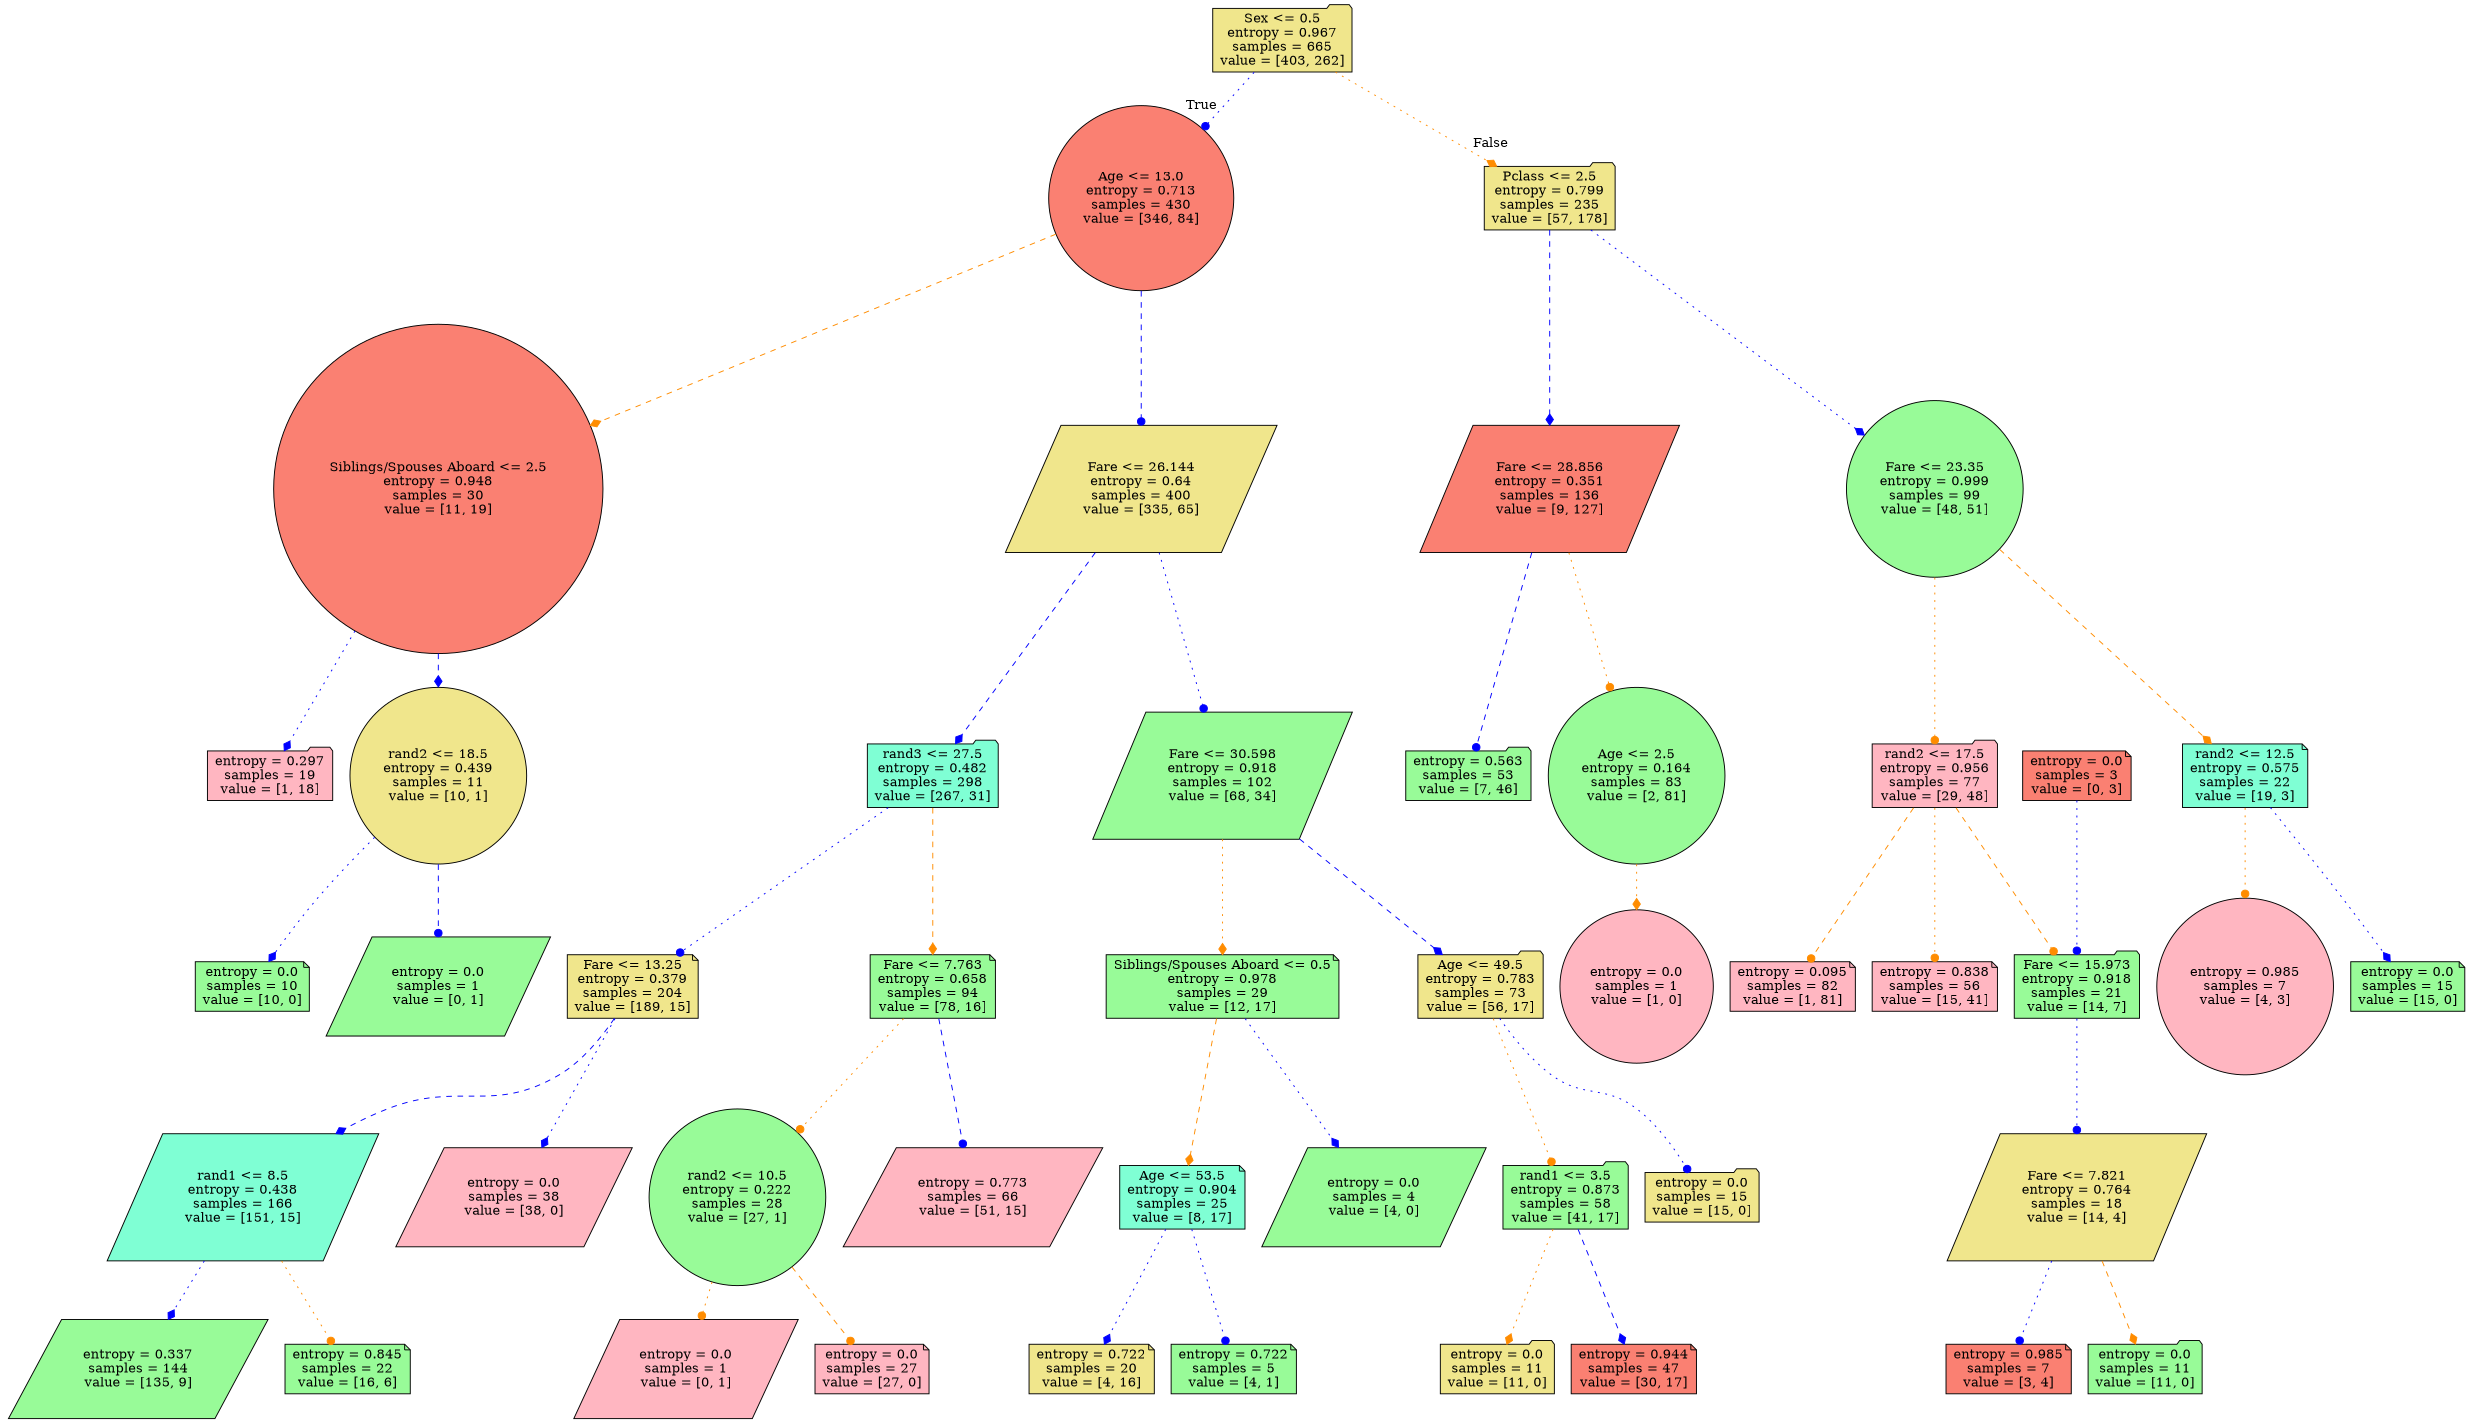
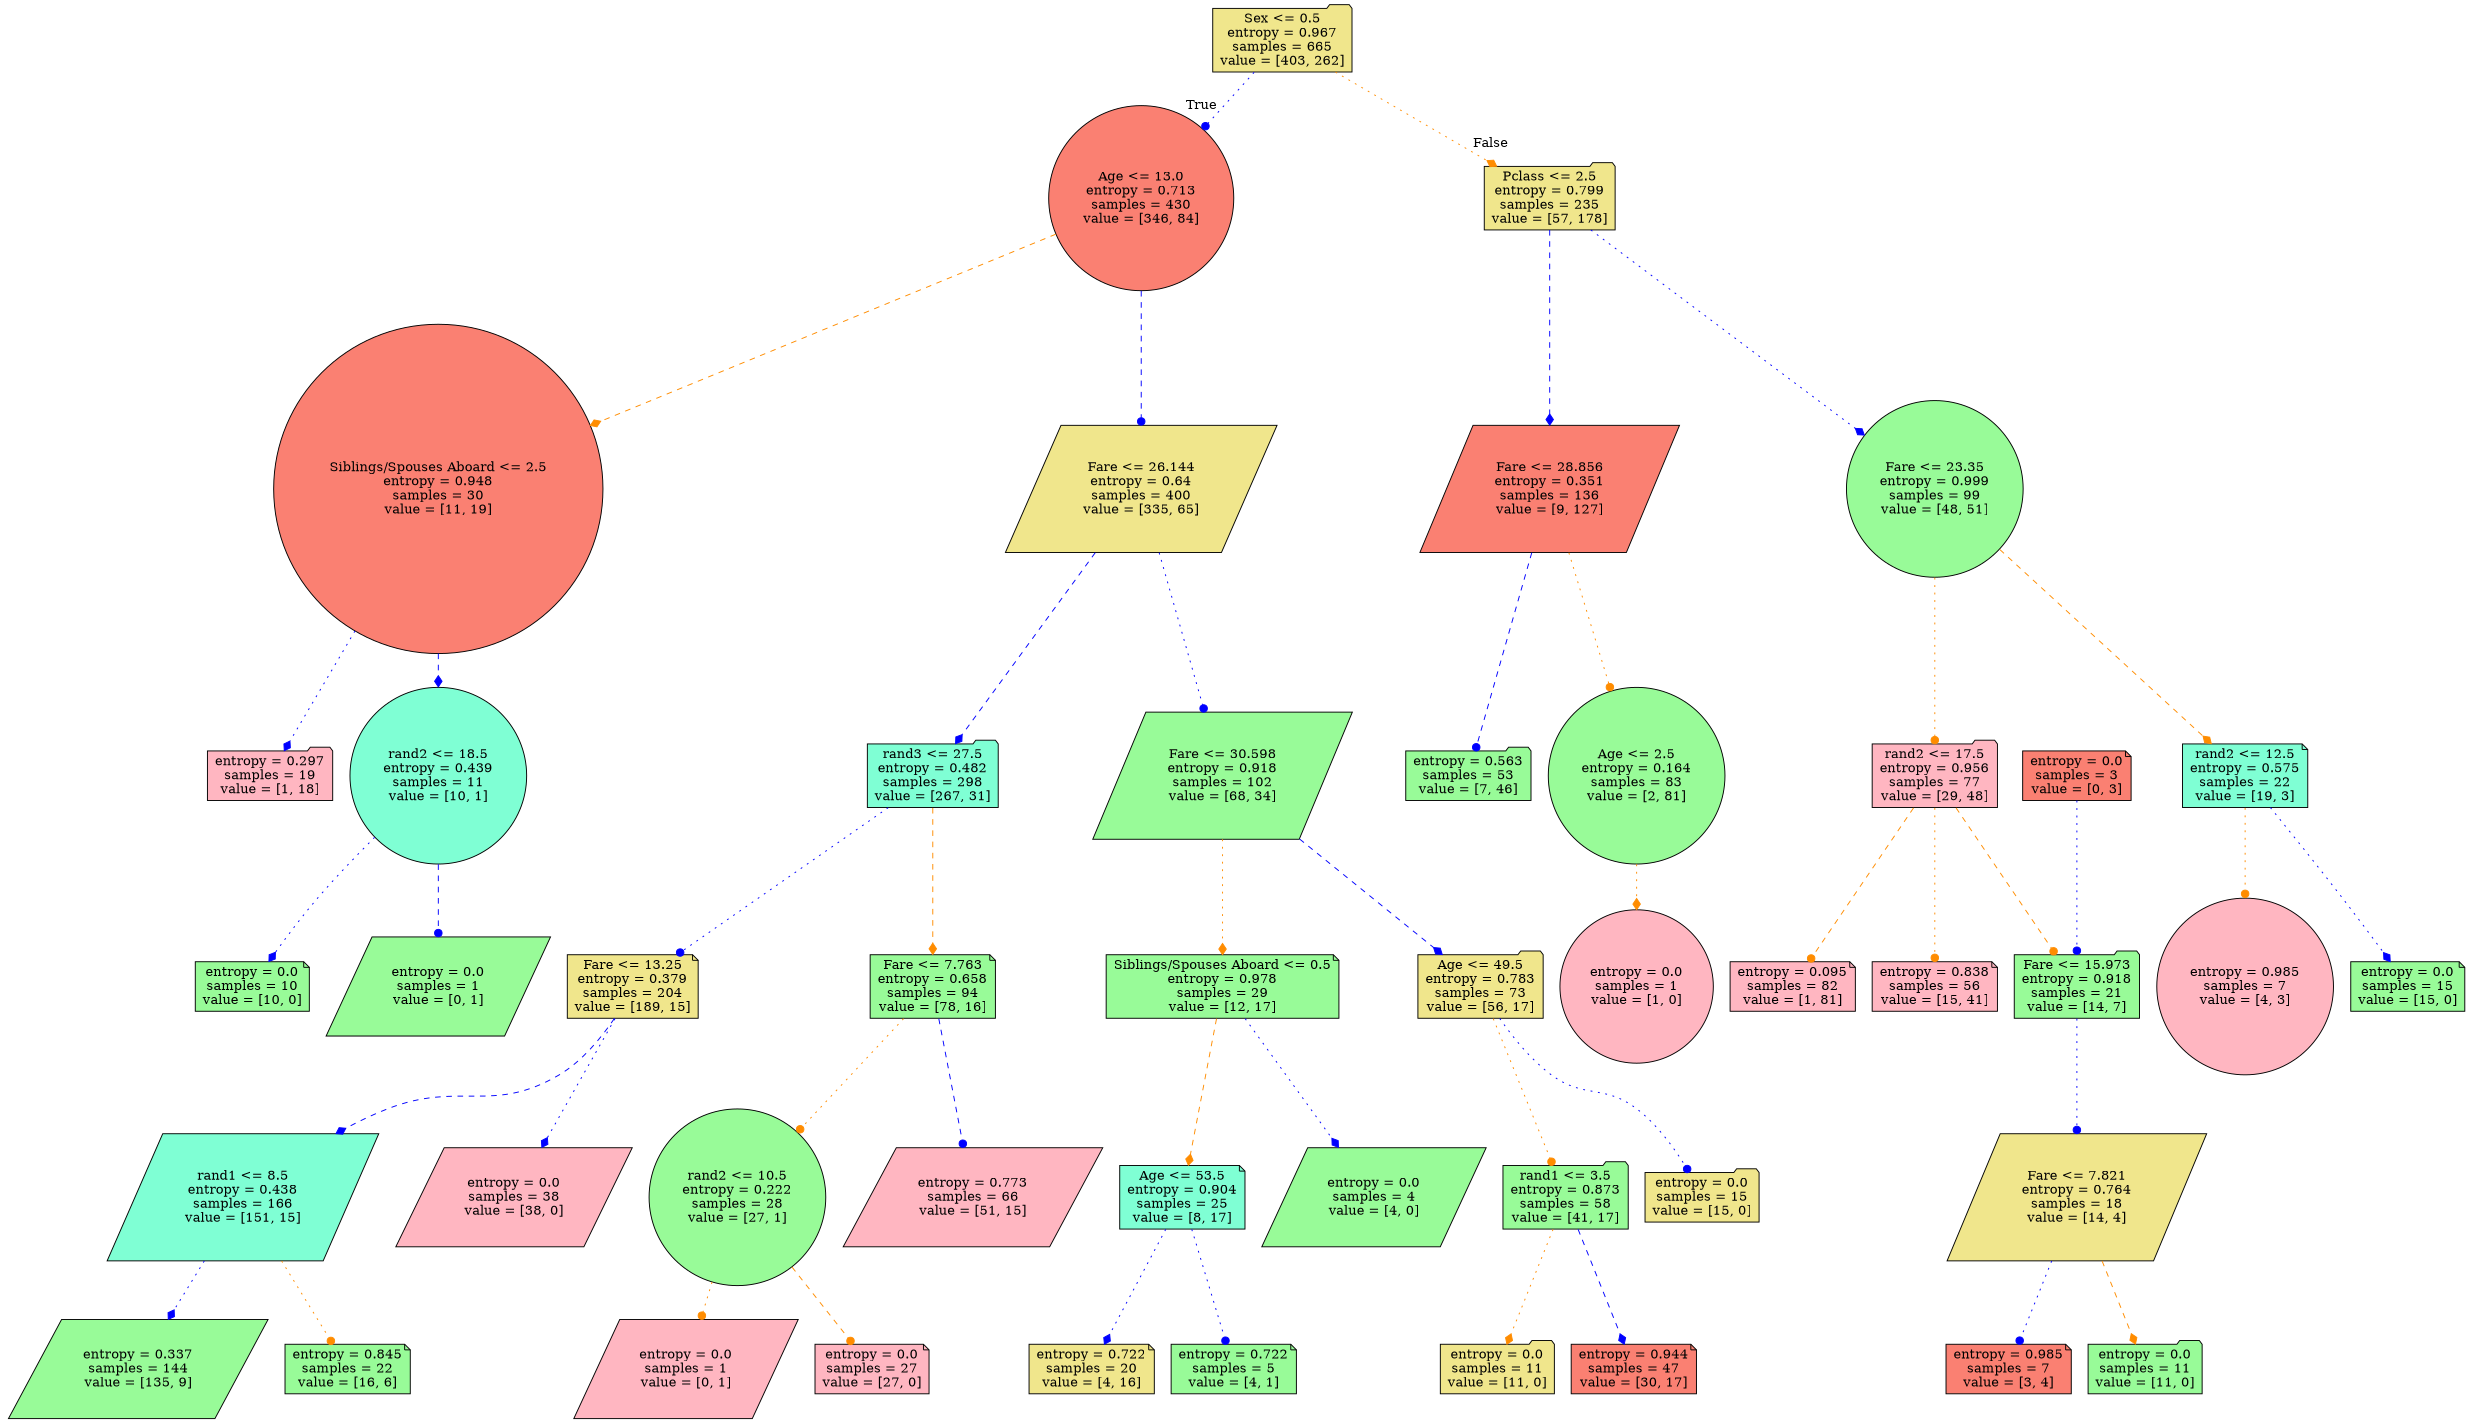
node "rand2 <= 18.5 entropy = 0.439 samples = 11 value = [10, 1]": fillcolor khaki -> aquamarine
